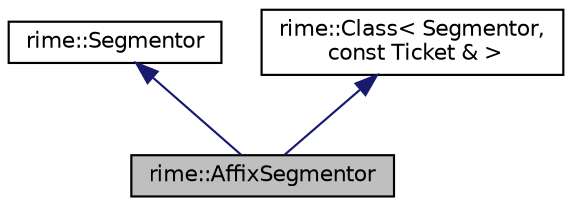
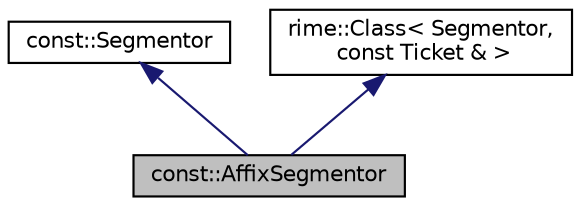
node "rime::Segmentor": label "rime::Segmentor" -> "const::Segmentor"
node "rime::AffixSegmentor": label "rime::AffixSegmentor" -> "const::AffixSegmentor"
